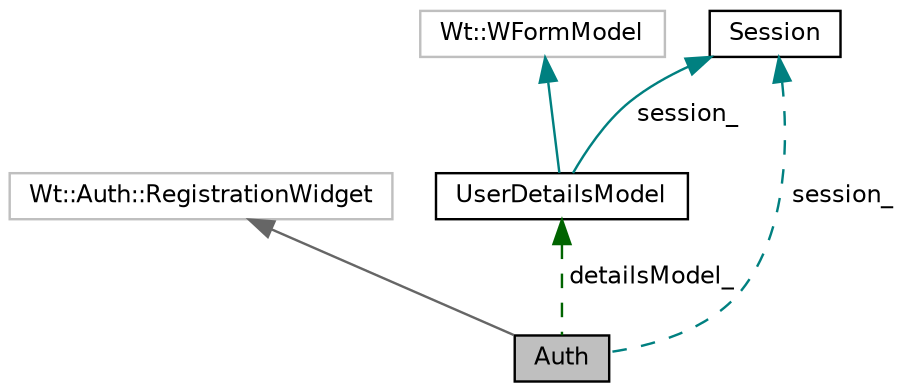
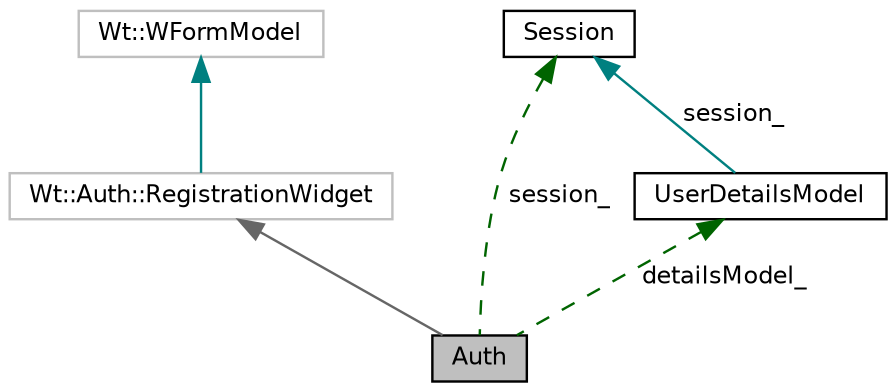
edge "UserDetailsModel" -> "Wt::WFormModel": now "Wt::Auth::RegistrationWidget" -> "Wt::WFormModel"
edge "Auth" -> "Session": color teal -> darkgreen
